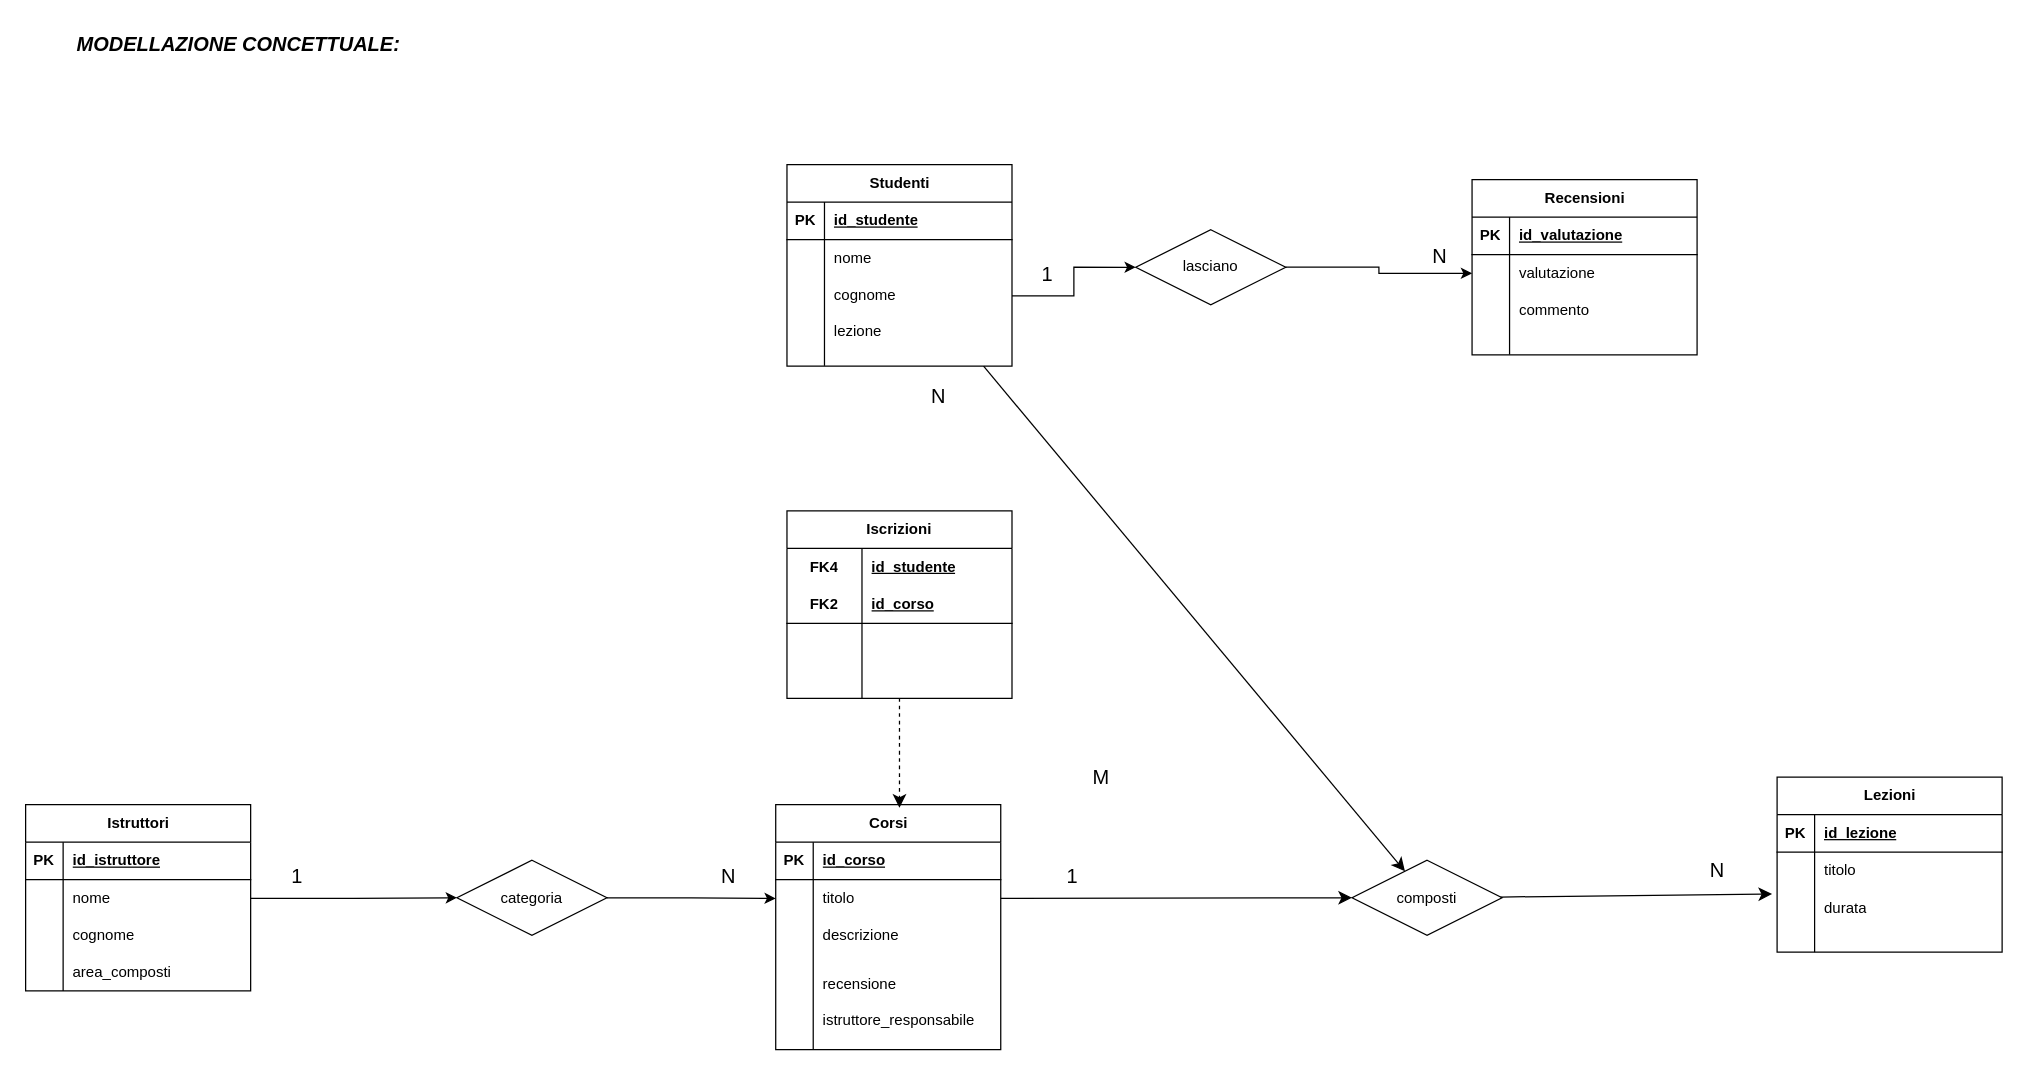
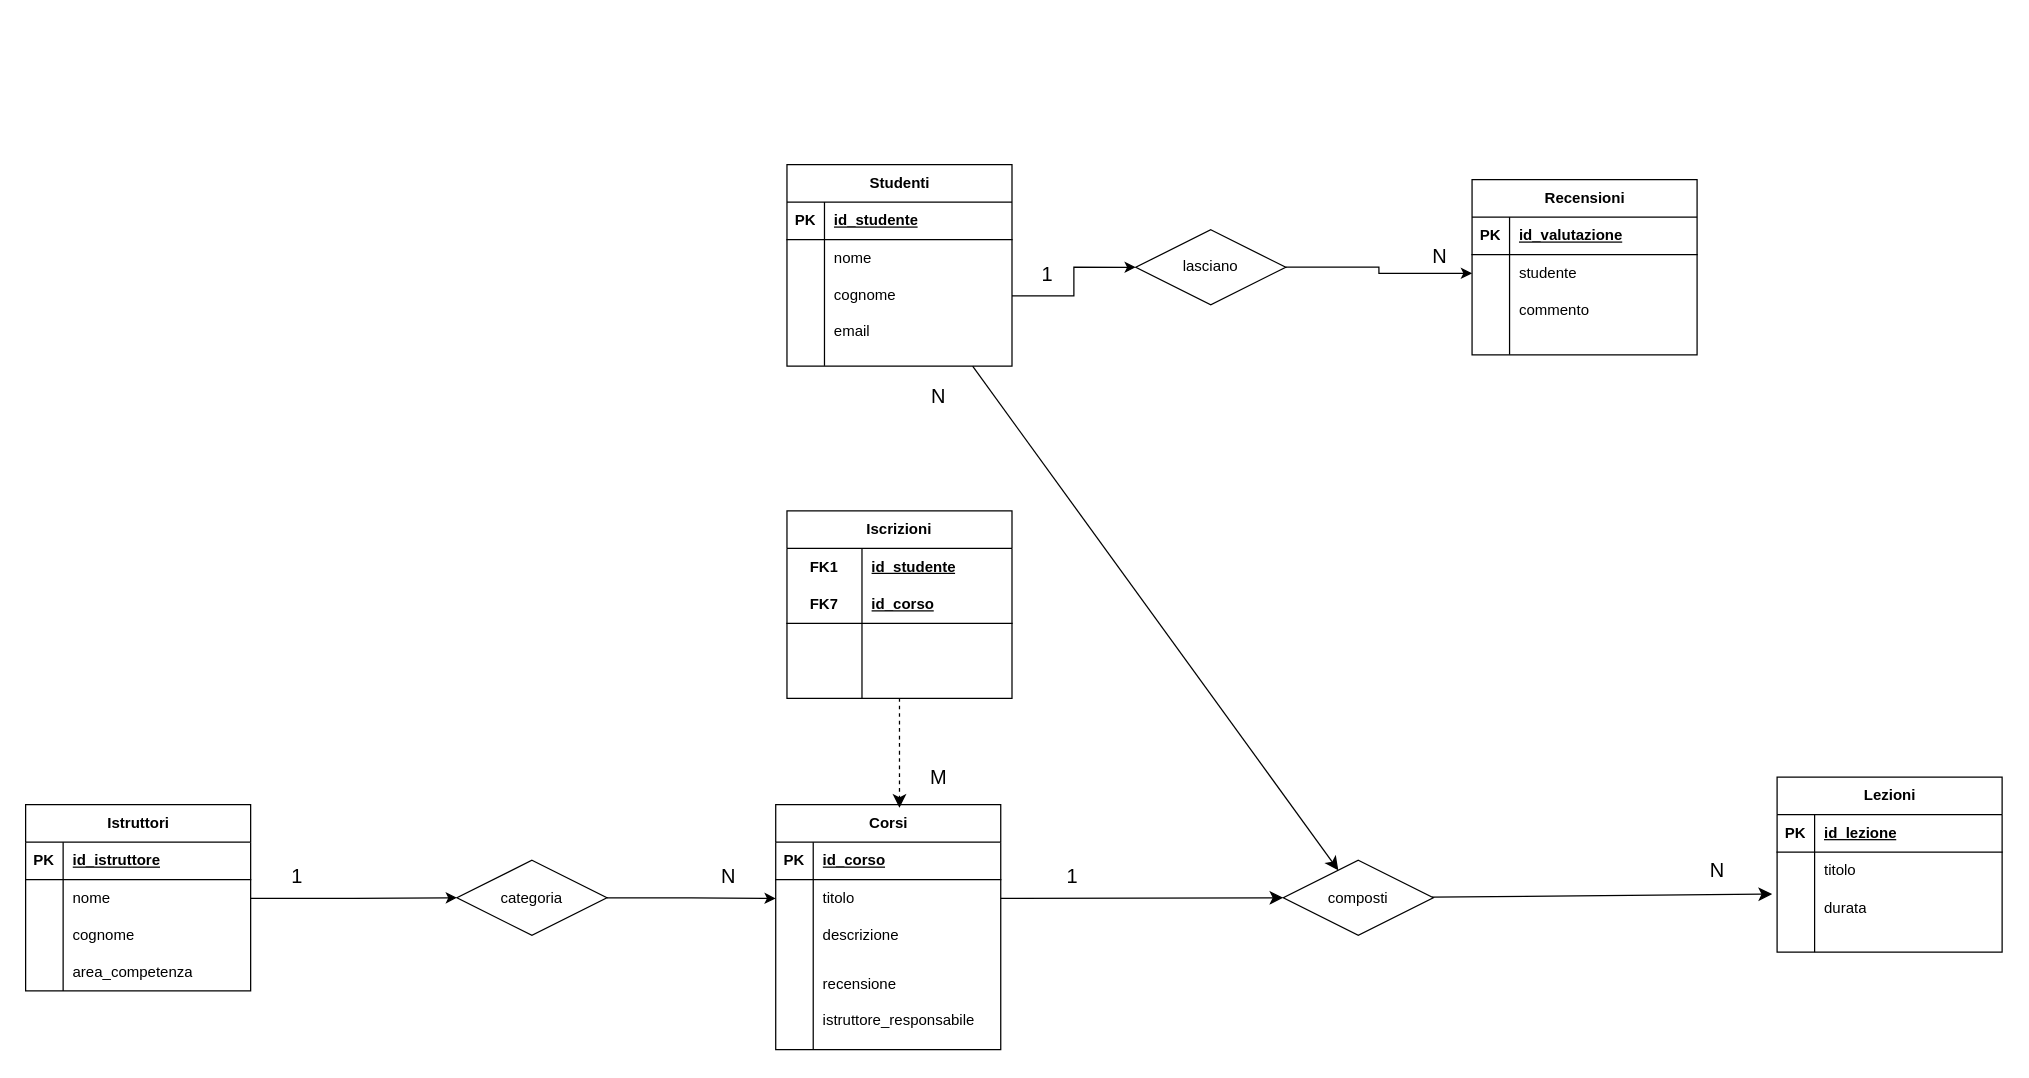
node "MODELLAZIONE CONCETTUALE:": removed
node "valutazione": label "valutazione" -> "studente"
node "lezione": label "lezione" -> "email"
node "FK4": label "FK4" -> "FK1"
node "FK2": label "FK2" -> "FK7"
node "M": moved (1101, 777) -> (939, 777)
node "composti": moved (1427, 898) -> (1358, 898)
node "area_composti": label "area_composti" -> "area_competenza"
